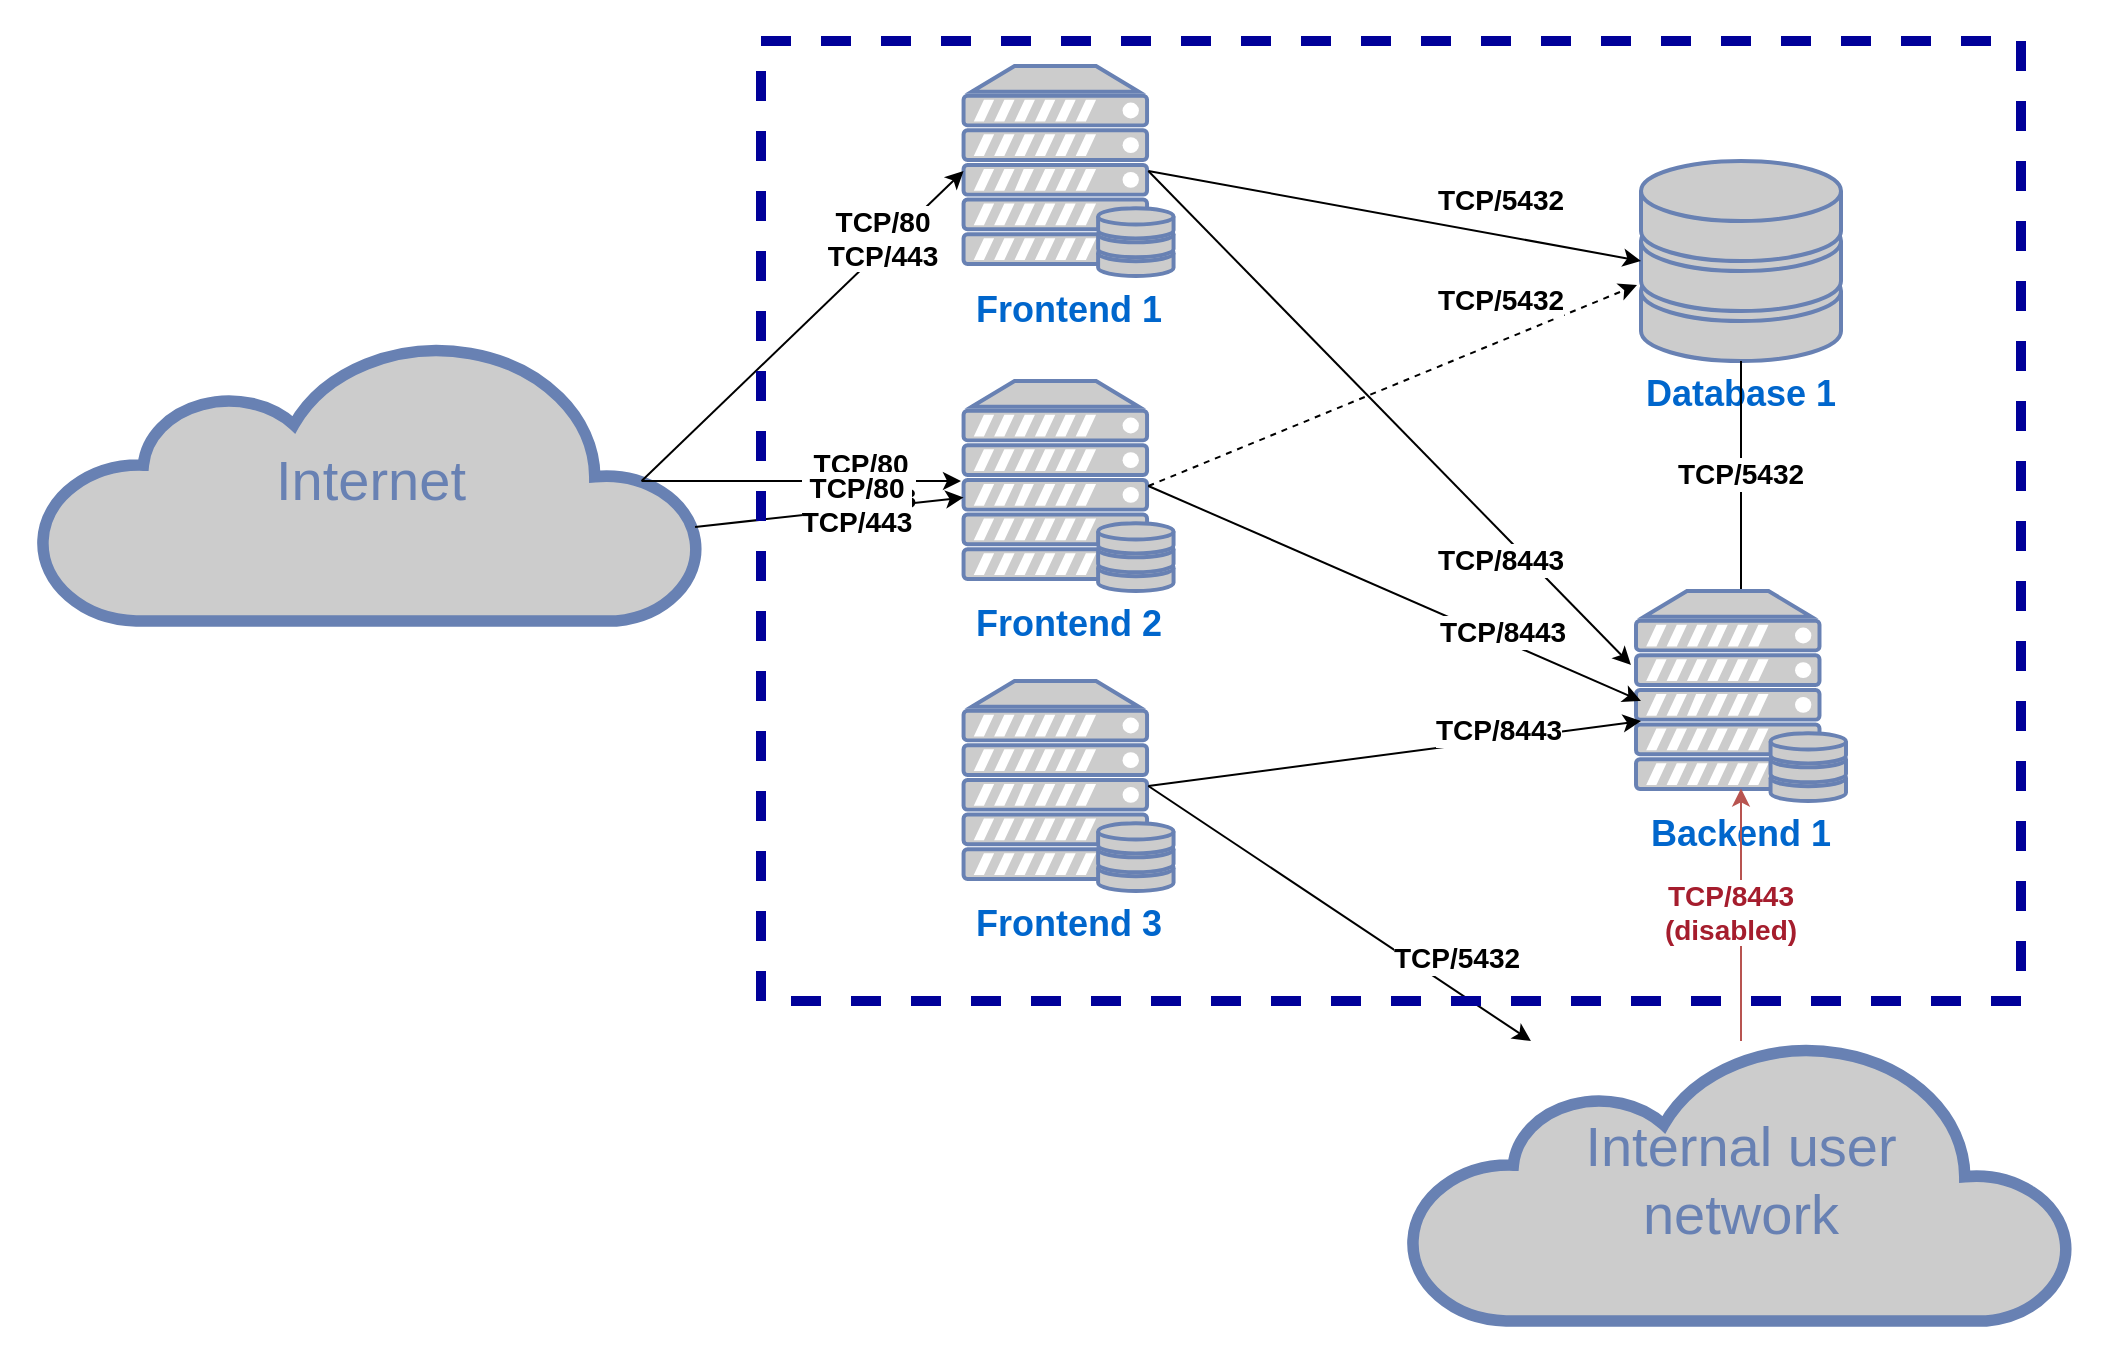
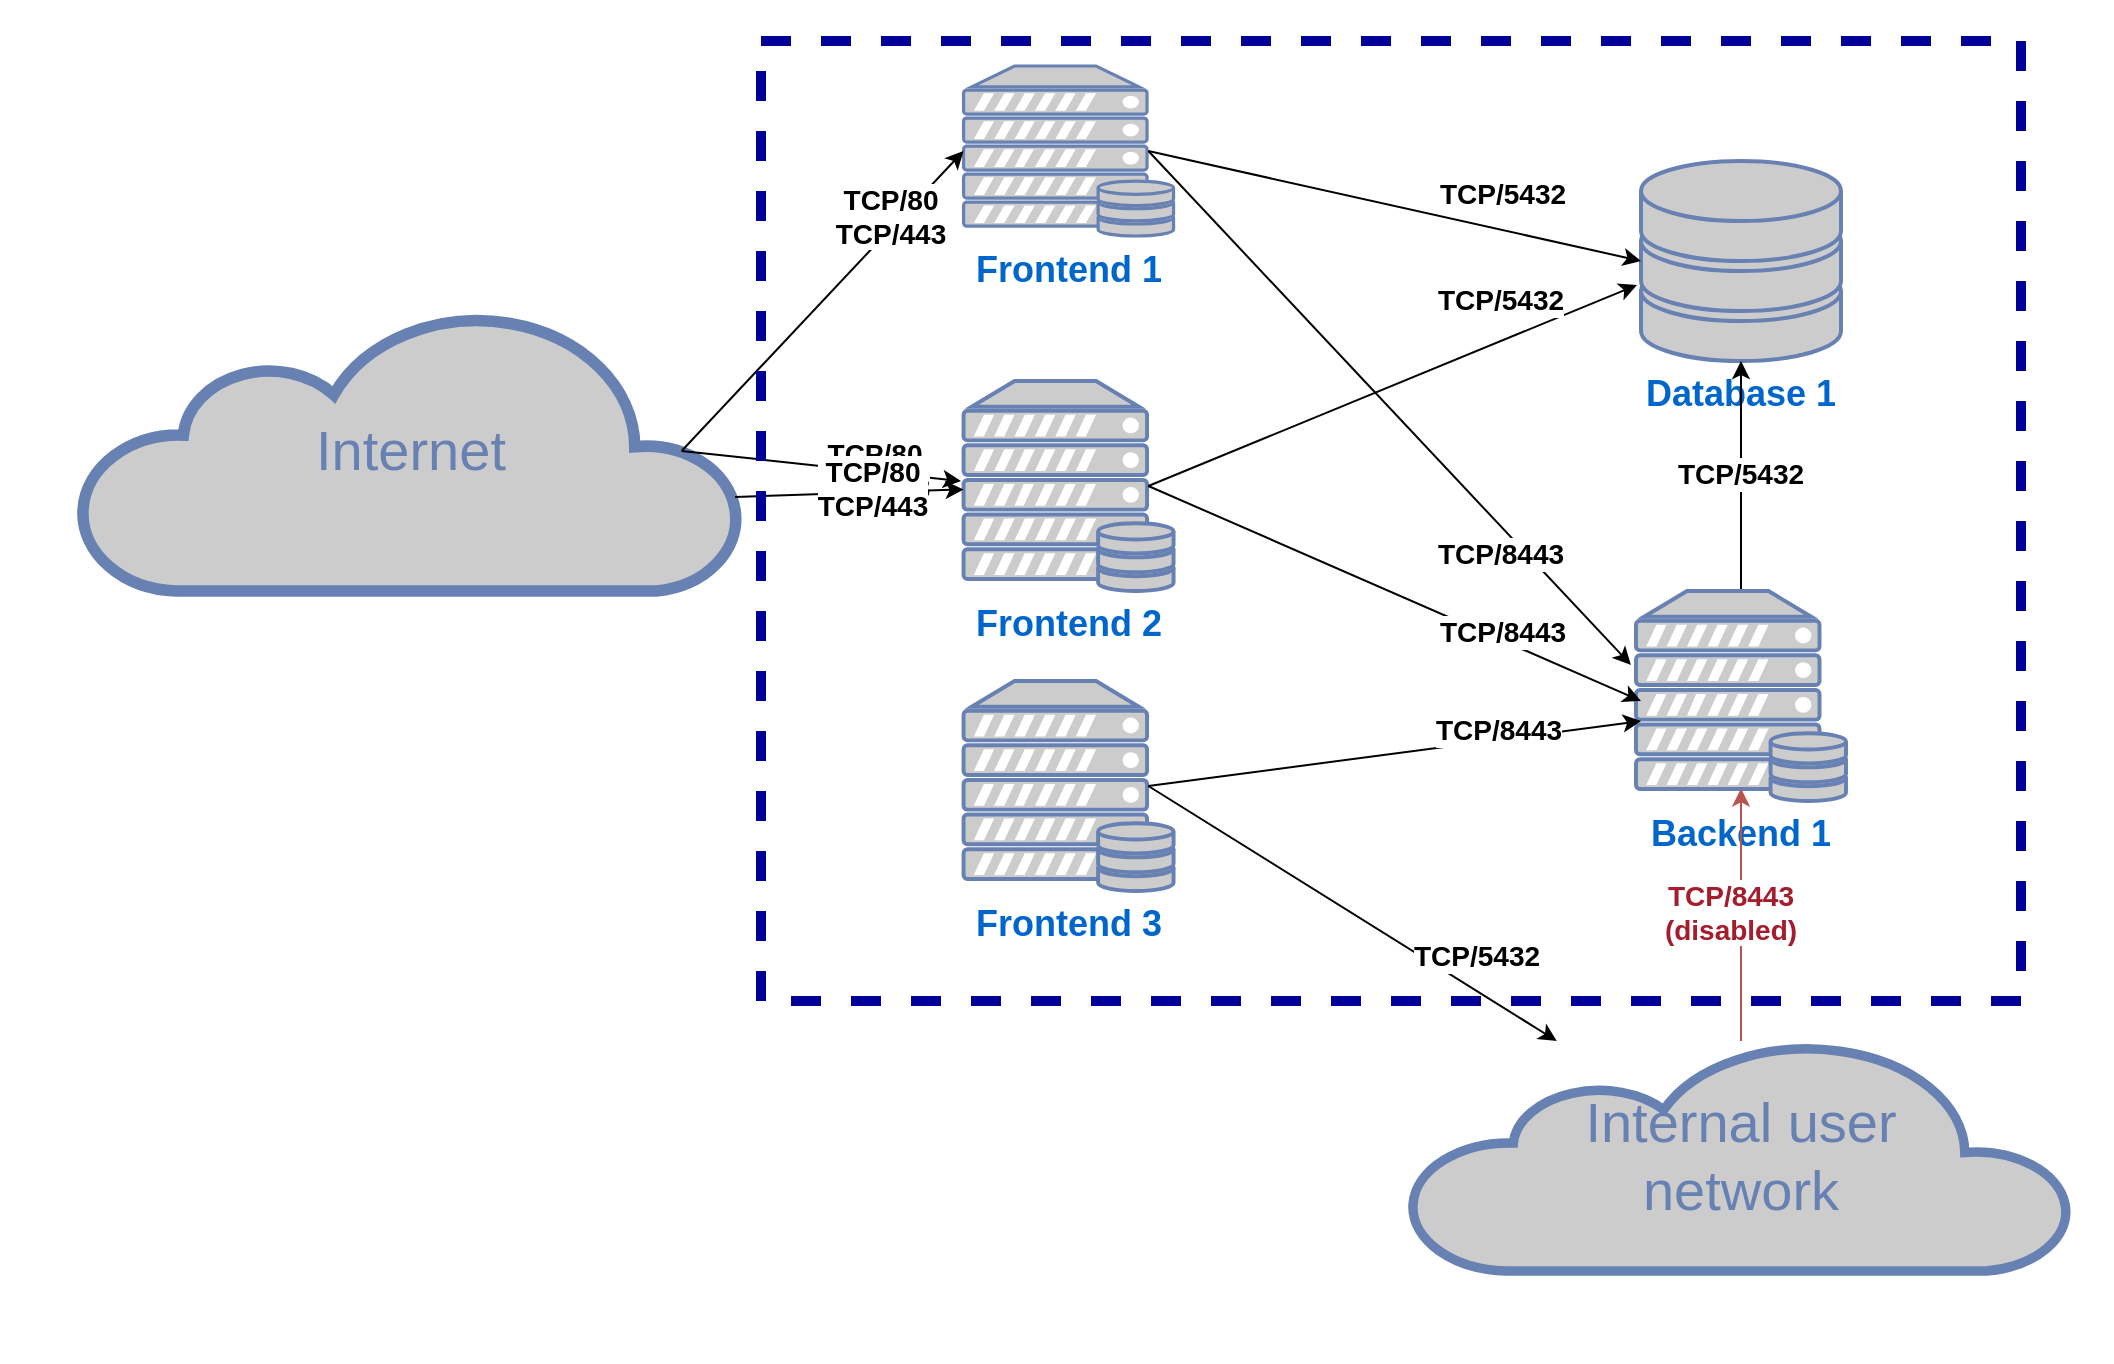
node "Frontend 1": size 210x210 -> 210x170
edge "Frontend 2" -> "Database 1": style dashed -> solid
edge "Database 1" -- "Backend 1": arrowhead none -> classic
node "Internet": moved (371, 481) -> (411, 451)
node "Internal user network": size 660x280 -> 660x230
